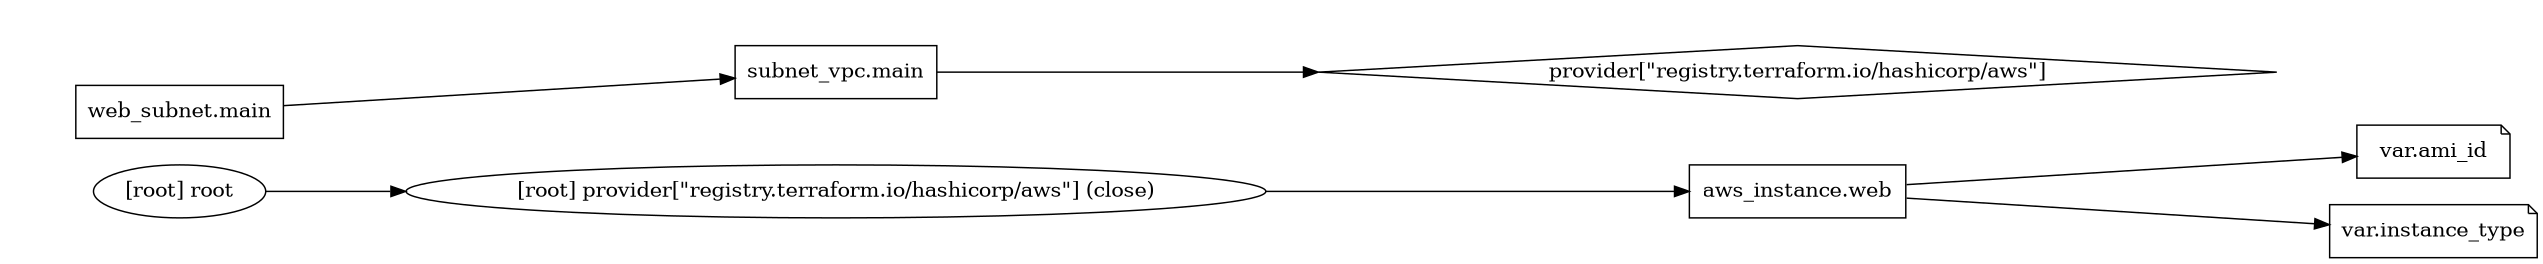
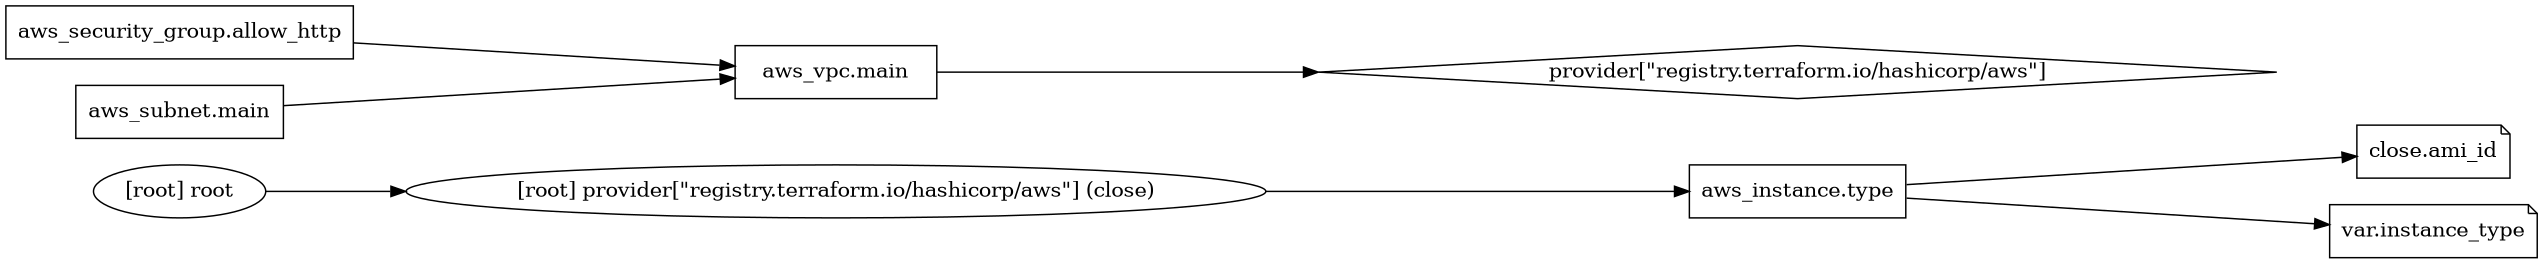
node "aws_security_group.allow_http": added
node "subnet_vpc.main": label "subnet_vpc.main" -> "aws_vpc.main"
node "web_subnet.main": label "web_subnet.main" -> "aws_subnet.main"
node "var.ami_id": label "var.ami_id" -> "close.ami_id"
node "aws_instance.web": label "aws_instance.web" -> "aws_instance.type"
